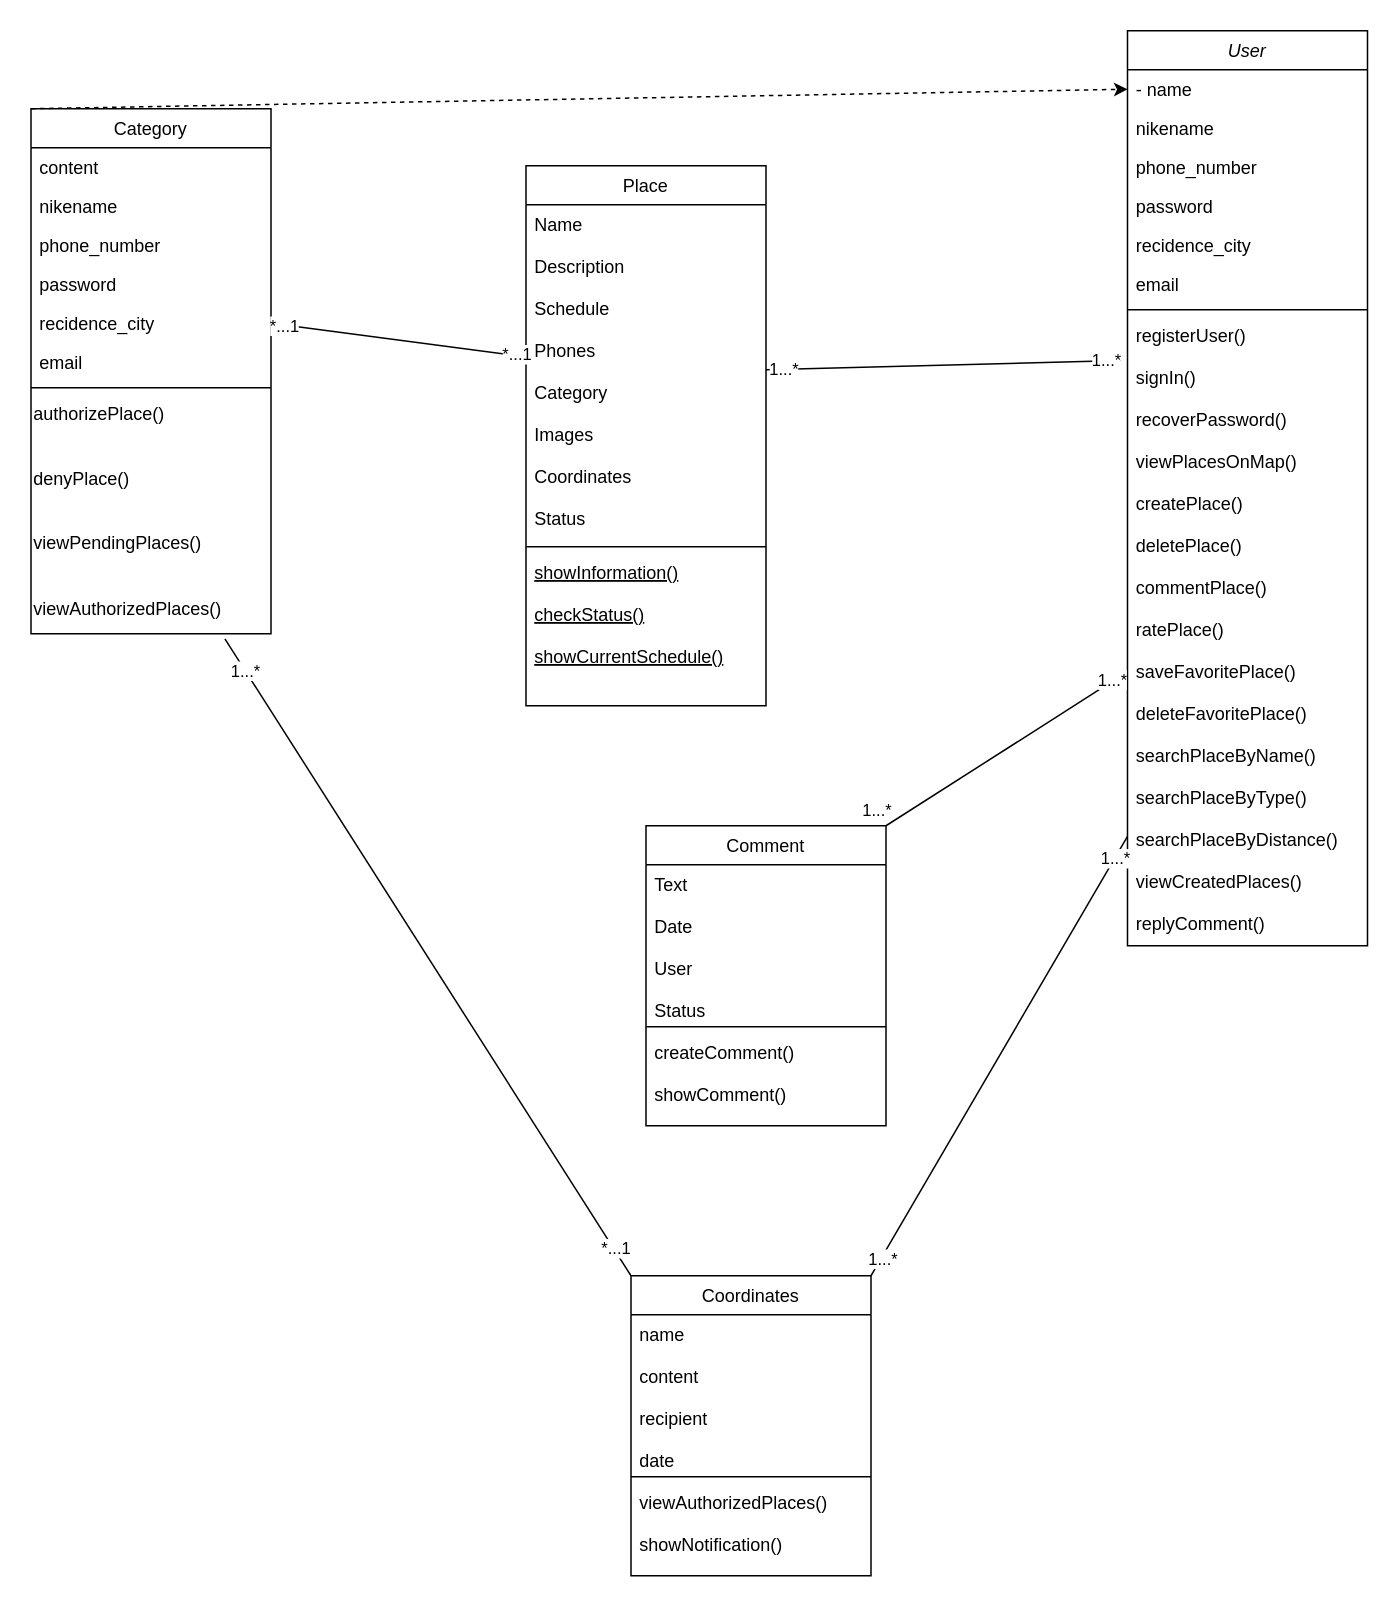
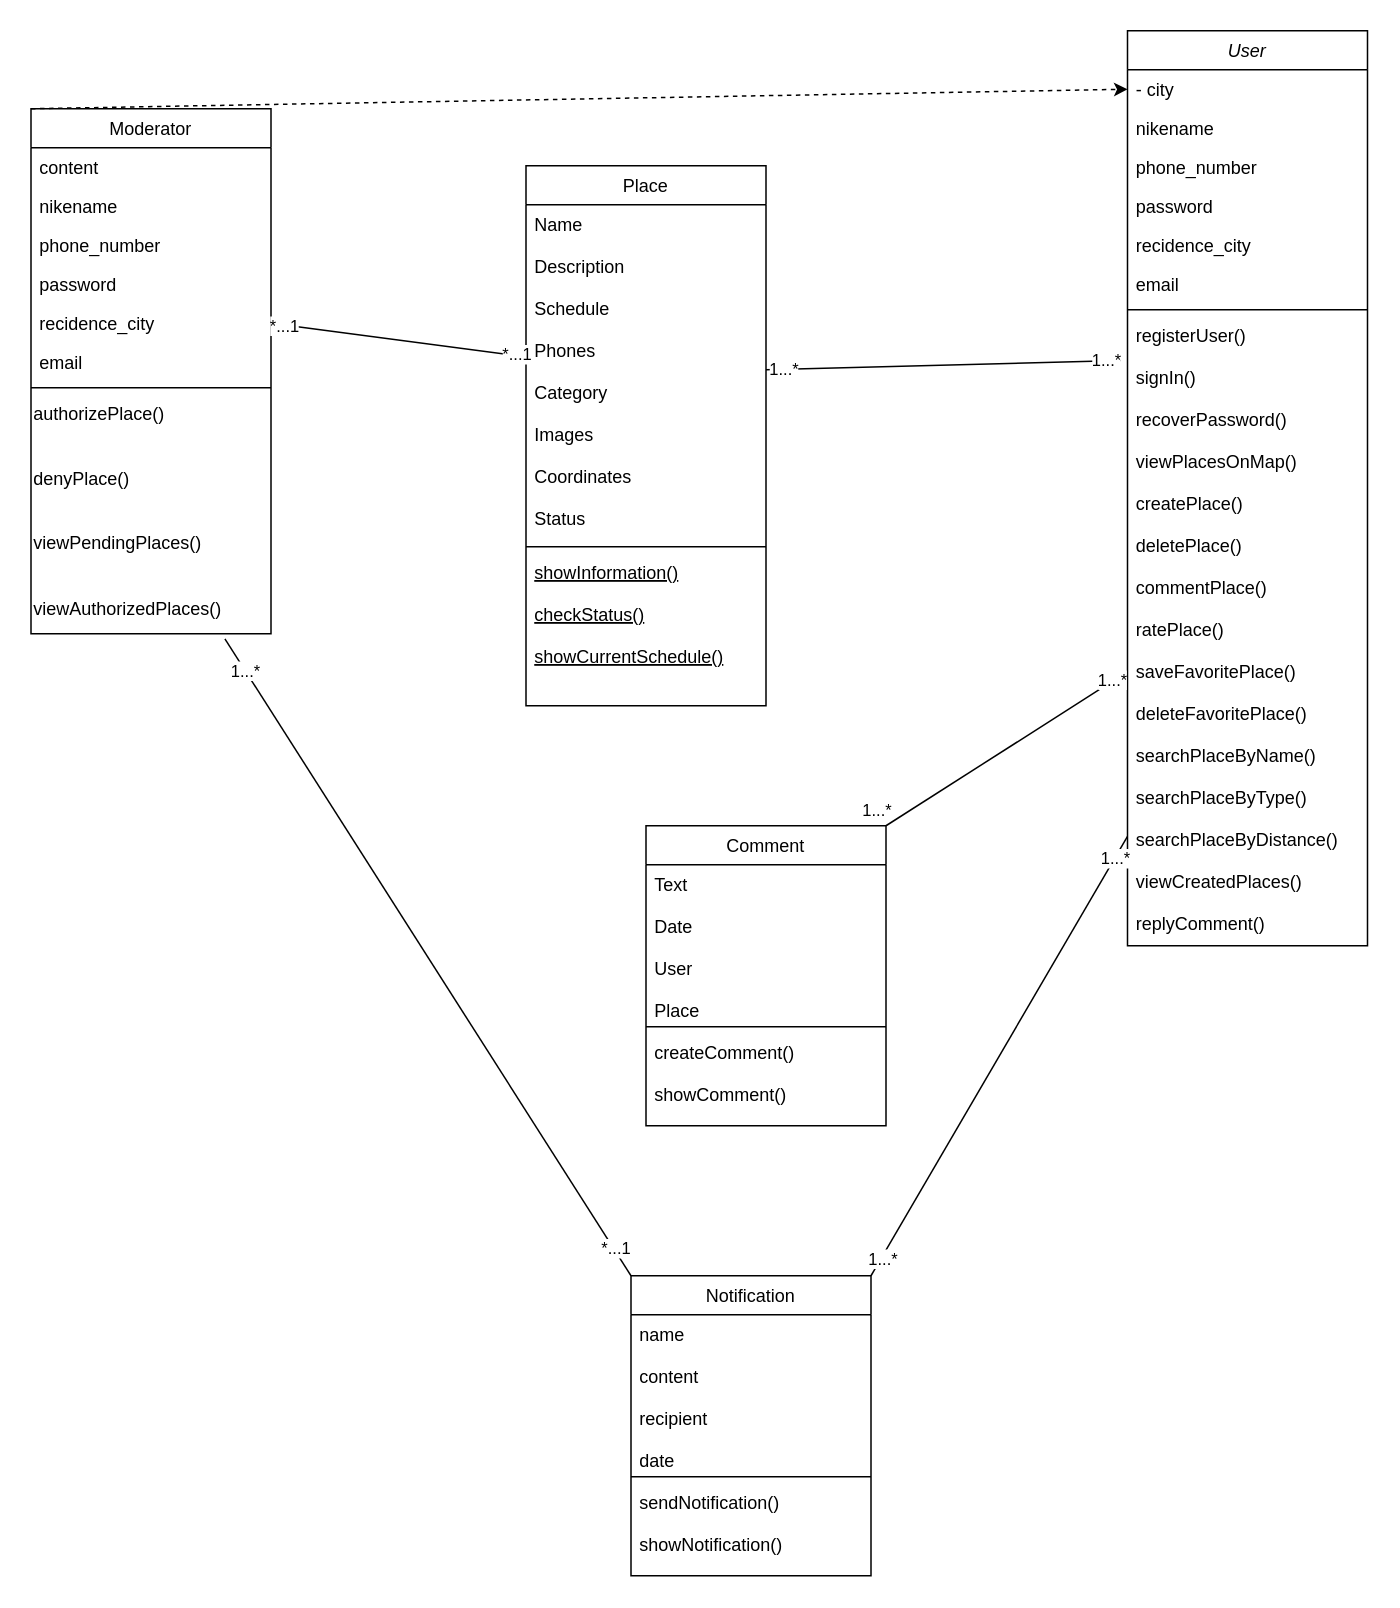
node "- name": label "- name" -> "- city"
node "Category": label "Category" -> "Moderator"
node "Text Date User Status": label "Text Date User Status" -> "Text Date User Place"
node "Coordinates": label "Coordinates" -> "Notification"
node "viewAuthorizedPlaces() showNotification()": label "viewAuthorizedPlaces() showNotification()" -> "sendNotification() showNotification()"
